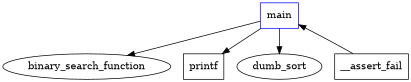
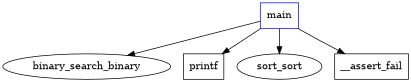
edge "__assert_fail" -> "main": reversed
node "binary_search_function": label "binary_search_function" -> "binary_search_binary"
node "dumb_sort": label "dumb_sort" -> "sort_sort"
